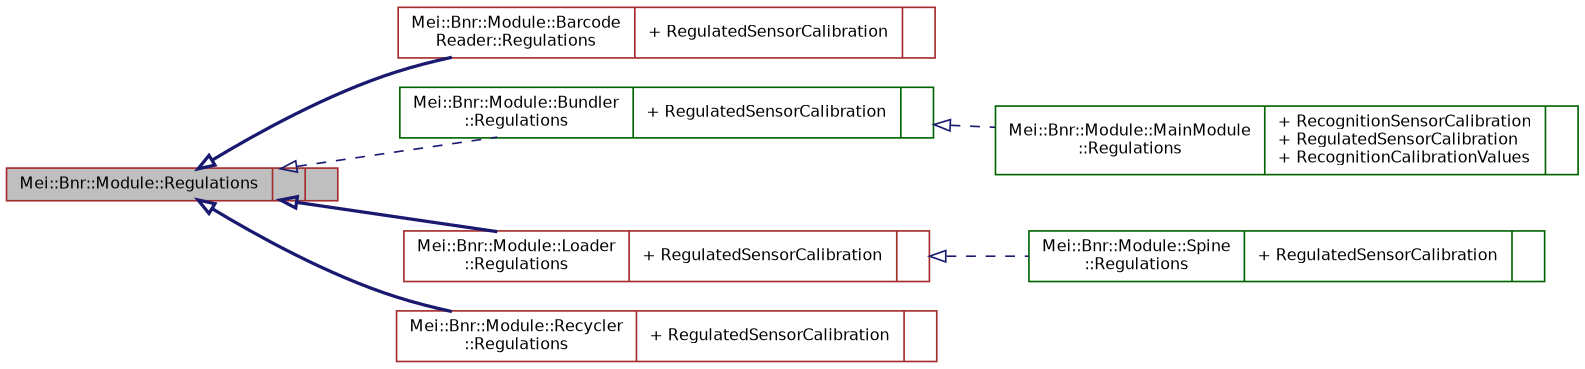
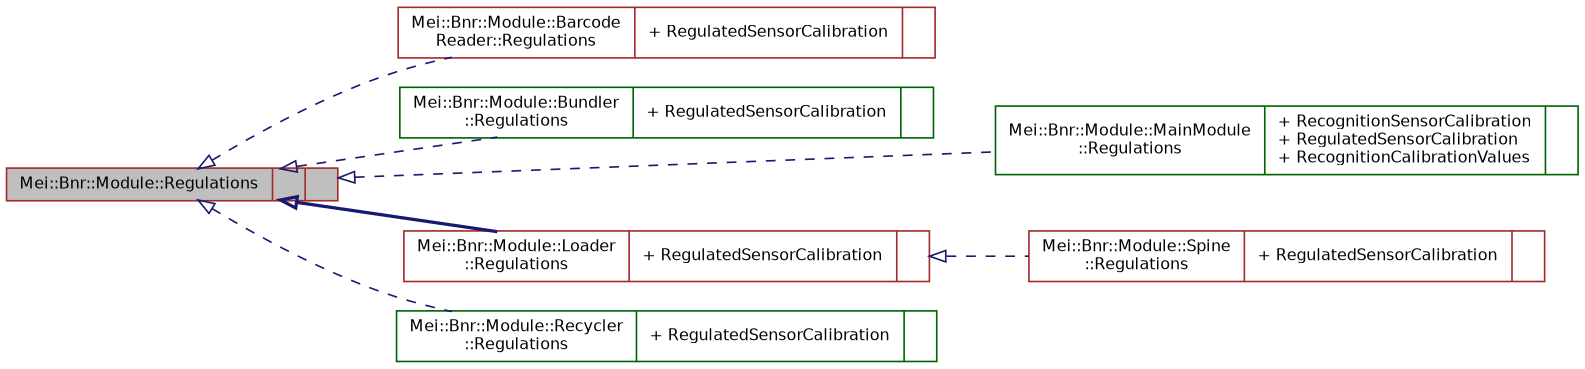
edge "Mei::Bnr::Module::Barcode" -> "Mei::Bnr::Module::Regulations": style bold -> dashed
edge "Mei::Bnr::Module::MainModule" -> "Mei::Bnr::Module::Bundler": now "Mei::Bnr::Module::MainModule" -> "Mei::Bnr::Module::Regulations"
node "Mei::Bnr::Module::Spine": color darkgreen -> brown
edge "Mei::Bnr::Module::Recycler" -> "Mei::Bnr::Module::Regulations": style bold -> dashed
node "Mei::Bnr::Module::Recycler": color brown -> darkgreen
